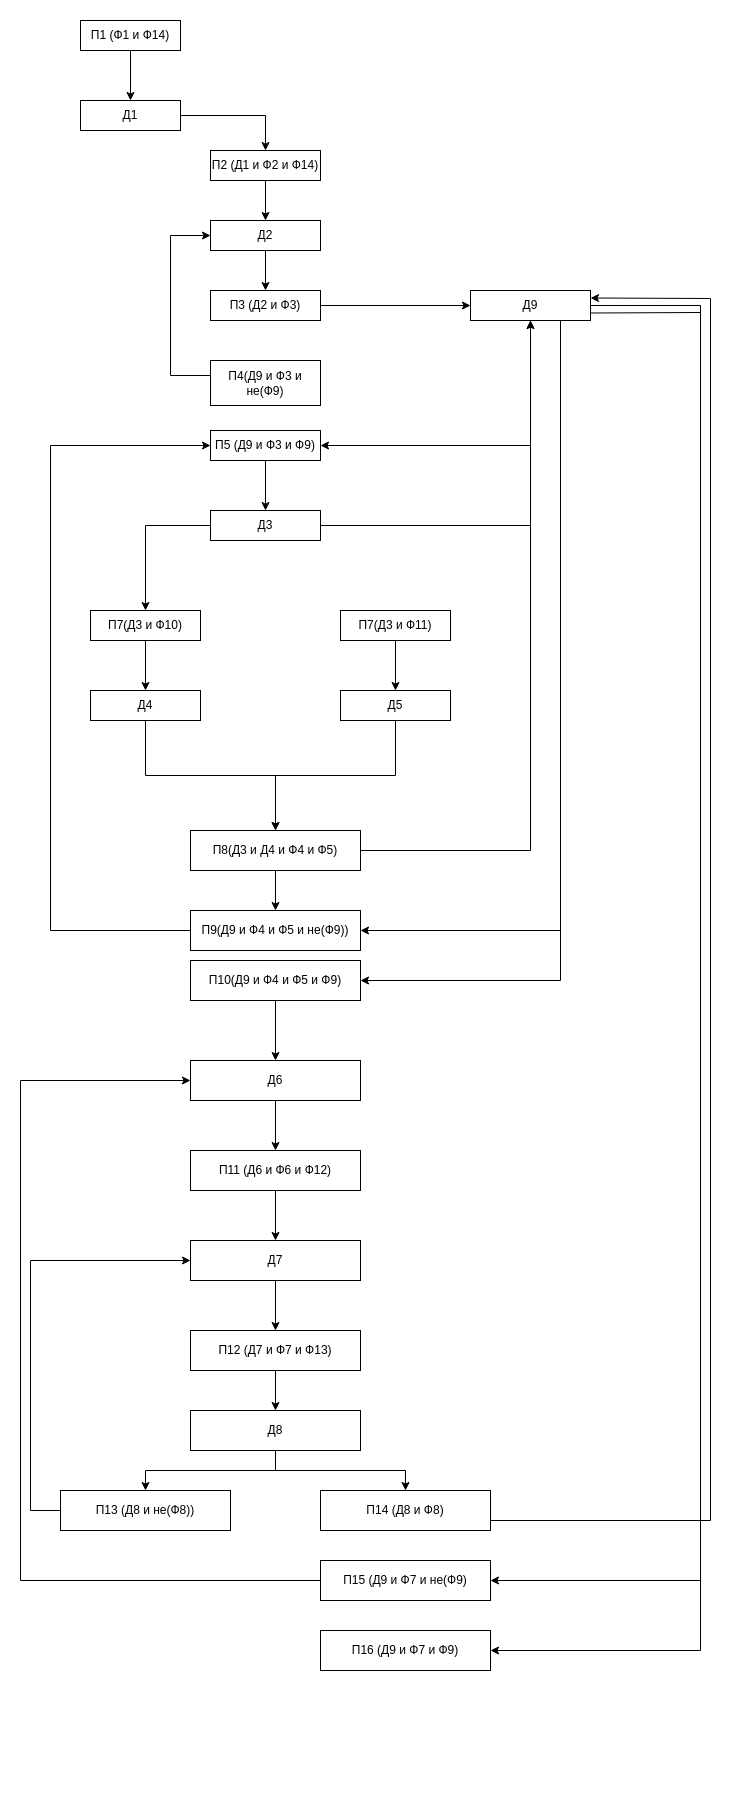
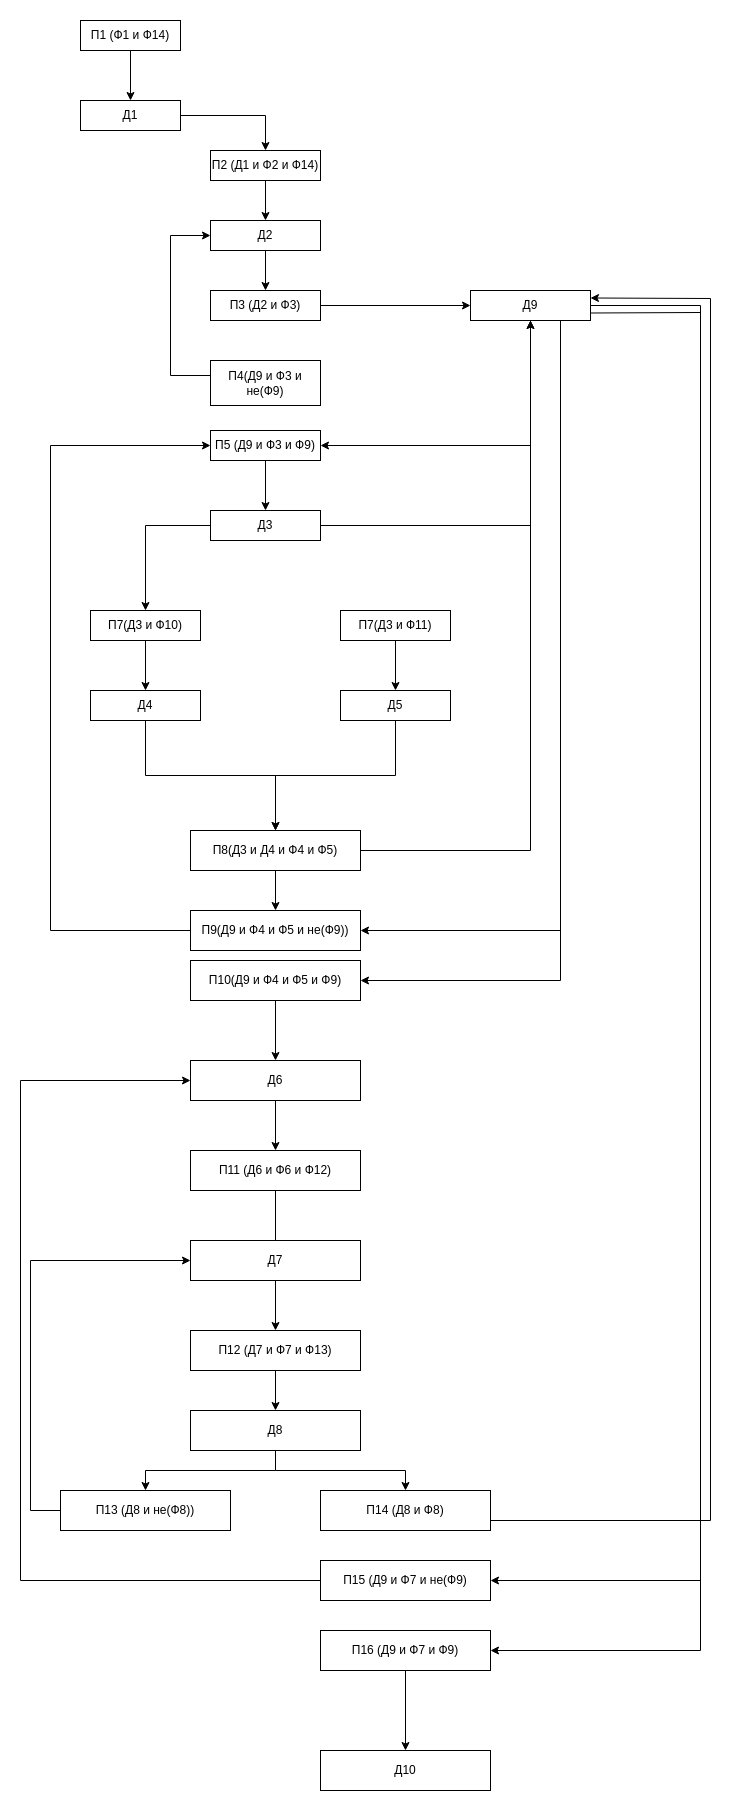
edge "П11 (Д6 и Ф6 и Ф12)" -> "Д7": arrowhead classic -> none
edge "П16 (Д9 и Ф7 и Ф9)" -> "Д10": added
node "Д10": added
